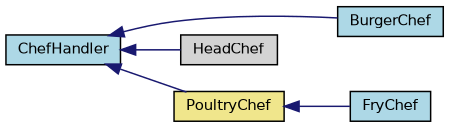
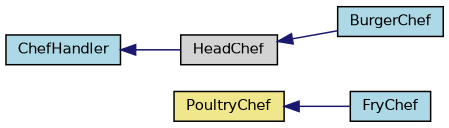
edge "BurgerChef" -> "ChefHandler": now "BurgerChef" -> "HeadChef"
edge "PoultryChef" -> "ChefHandler": removed
